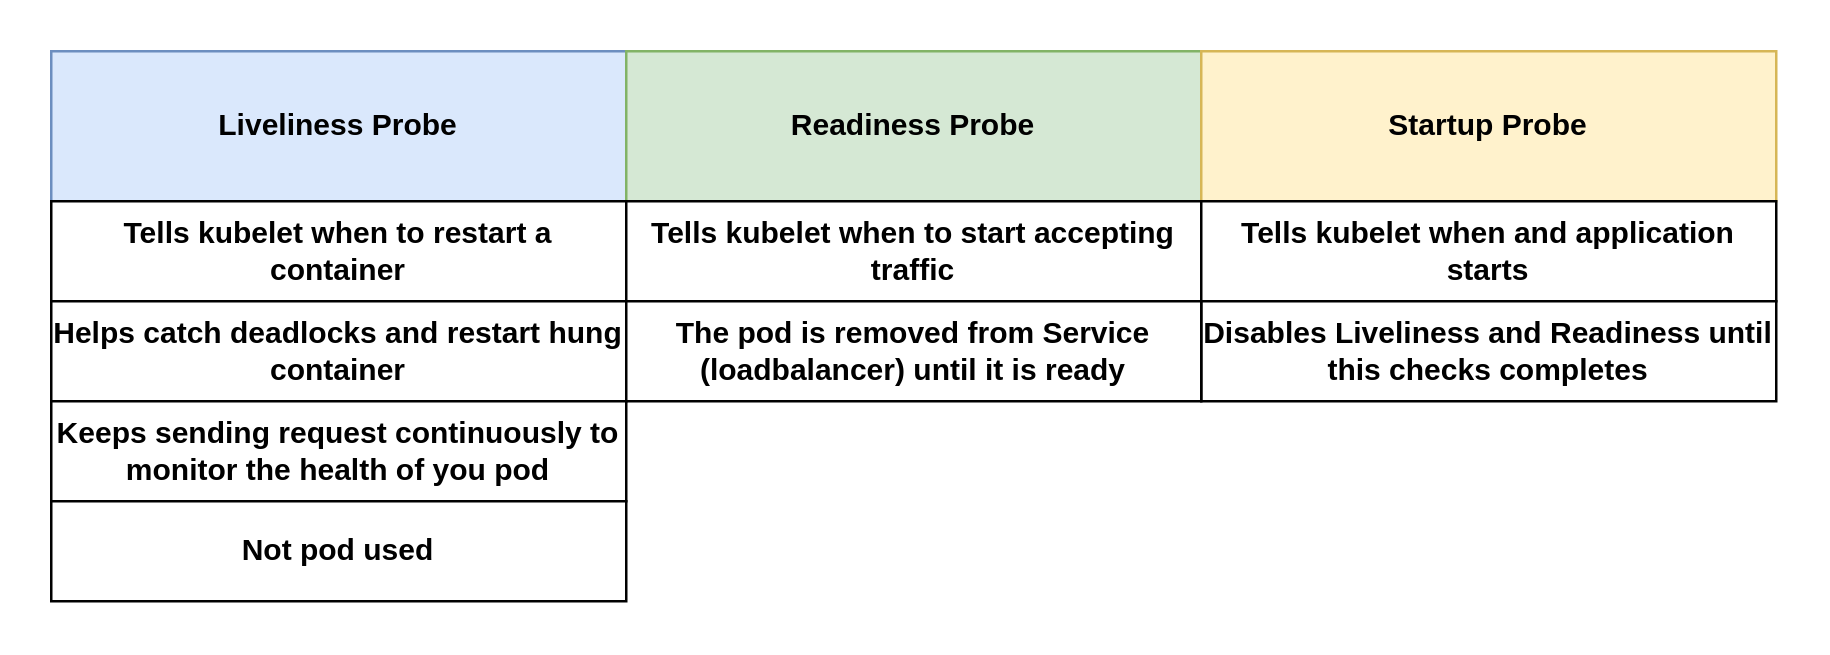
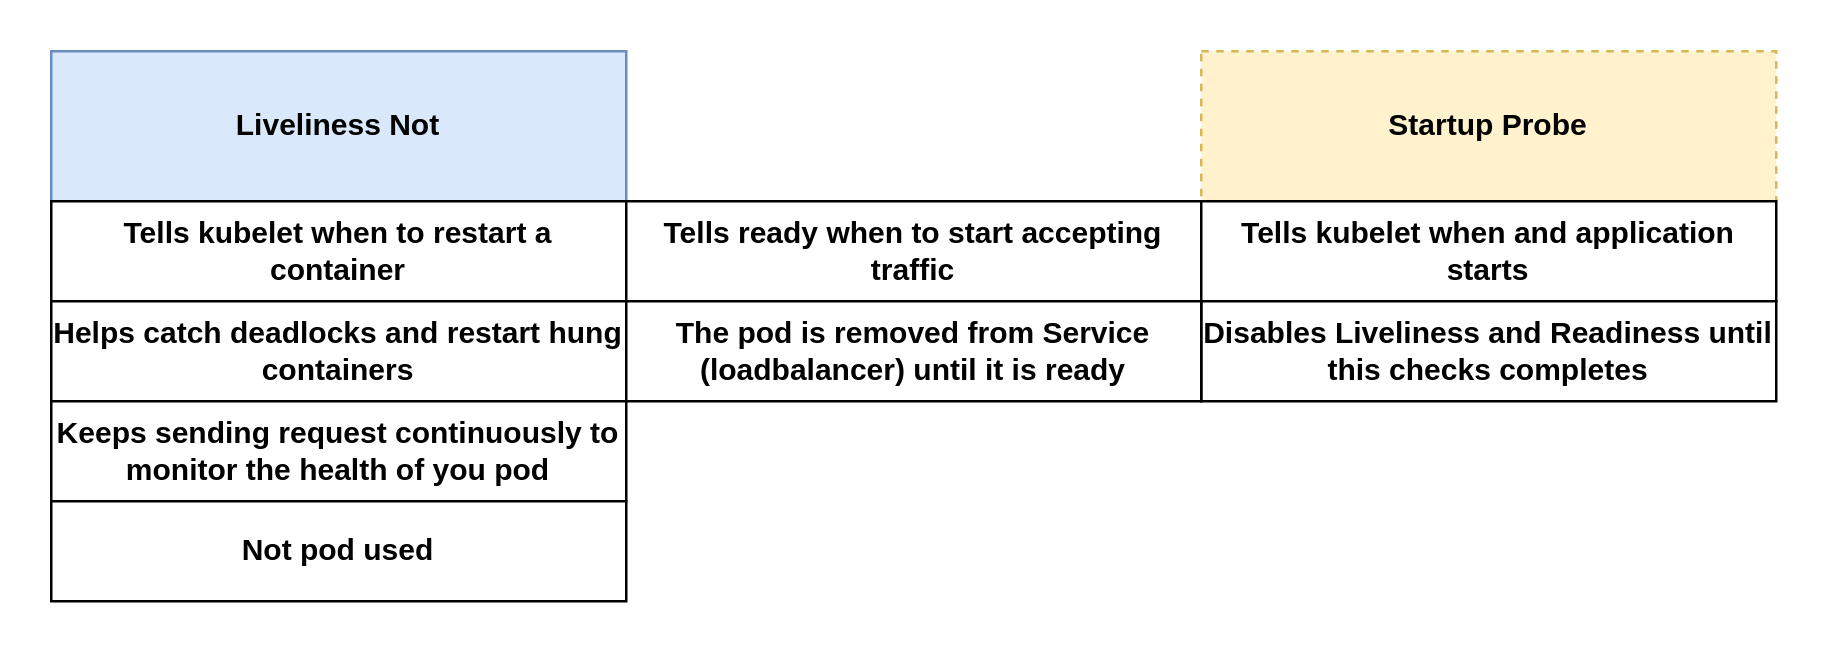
node "Liveliness Probe": label "Liveliness Probe" -> "Liveliness Not"
node "Readiness Probe": removed
node "Startup Probe": style solid -> dashed
node "Tells kubelet when to start accepting traffic": label "Tells kubelet when to start accepting traffic" -> "Tells ready when to start accepting traffic"
node "Helps catch deadlocks and restart hung container": label "Helps catch deadlocks and restart hung container" -> "Helps catch deadlocks and restart hung containers"
